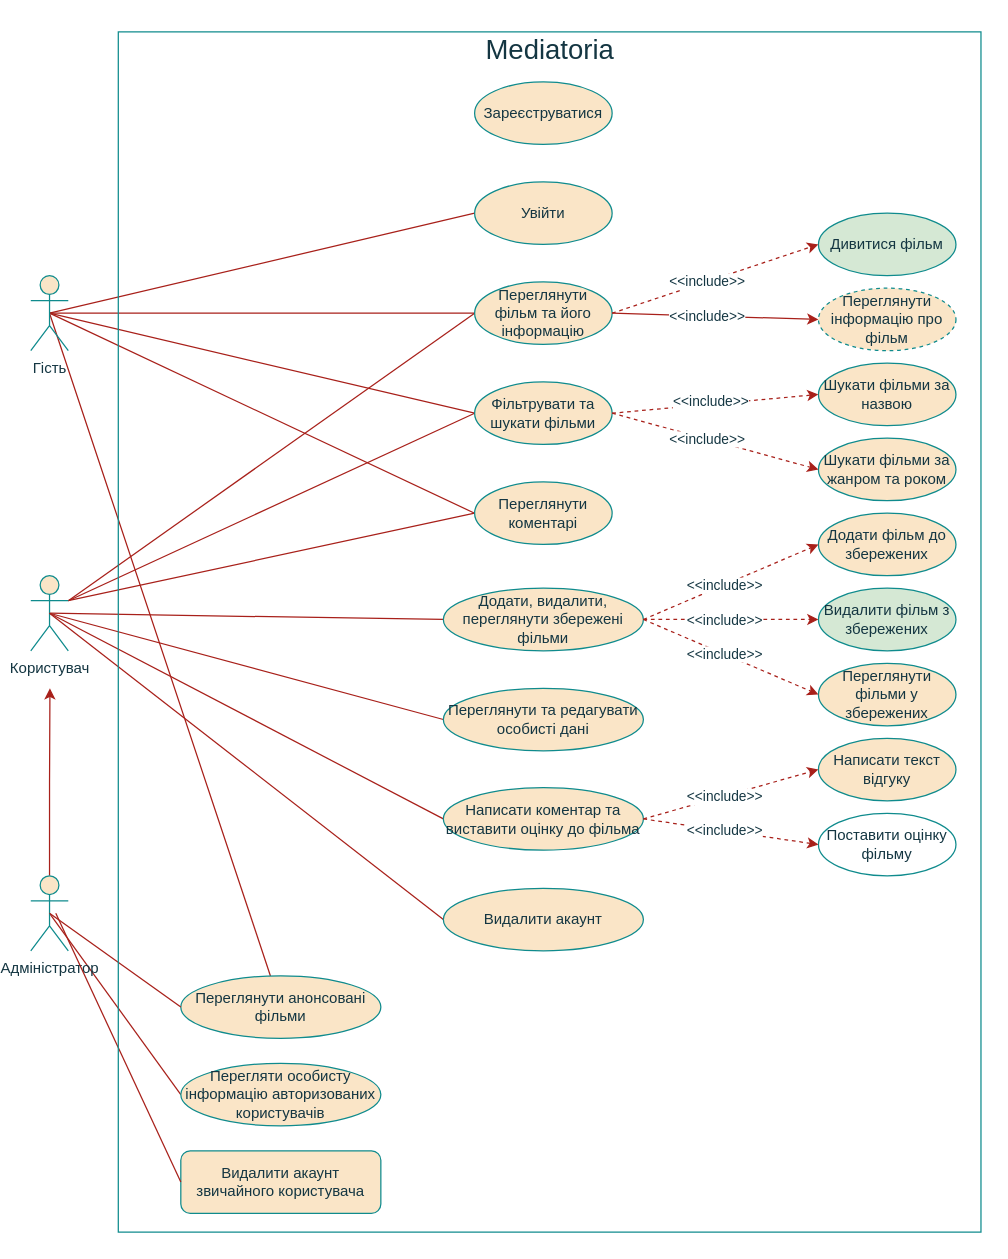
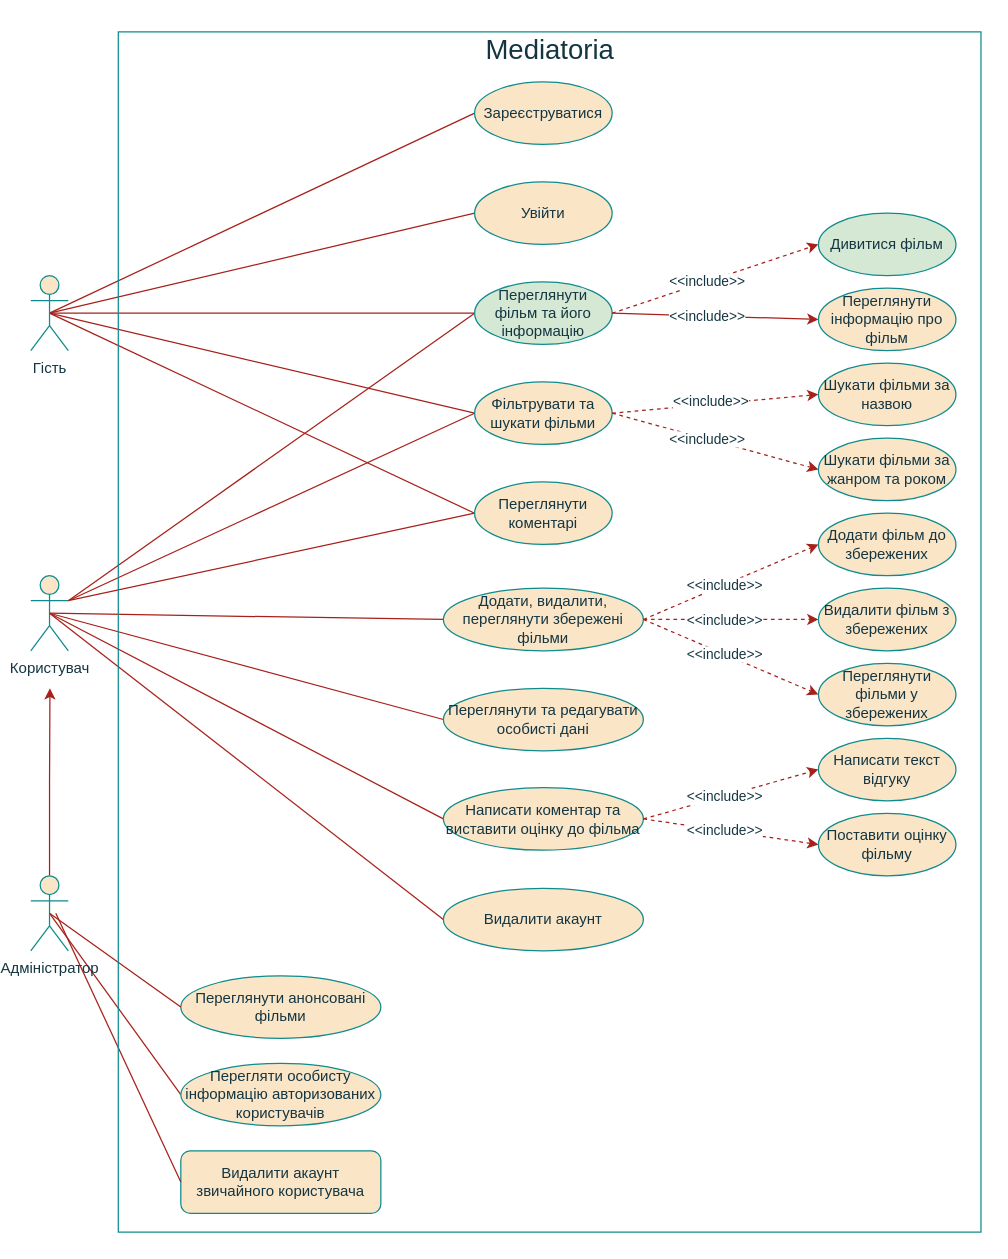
node "Переглянути фільм та його інформацію": fillcolor #fae5c7 -> #d5e8d4
node "Переглянути інформацію про фільм": style dashed -> solid
edge "Гість" -- "Переглянути анонсовані фільми": now "Гість" -- "Зареєструватися"
node "Видалити фільм з збережених": fillcolor #d5e8d4 -> #fae5c7
node "Поставити оцінку фільму": fillcolor #ffffff -> #fae5c7
